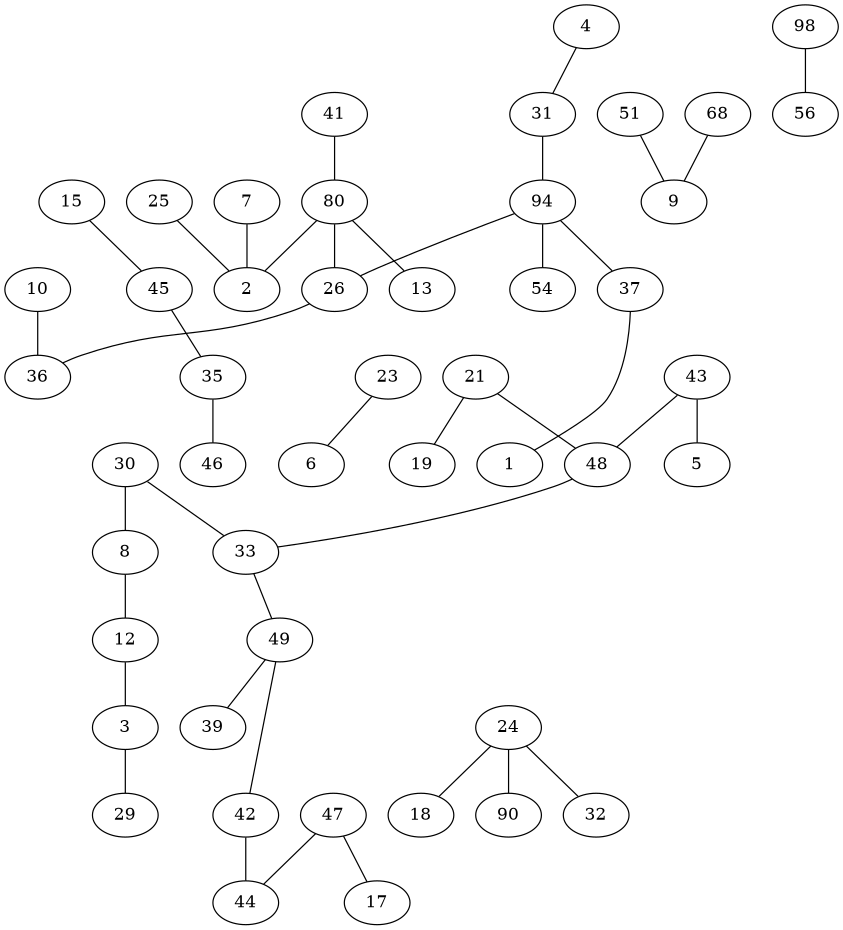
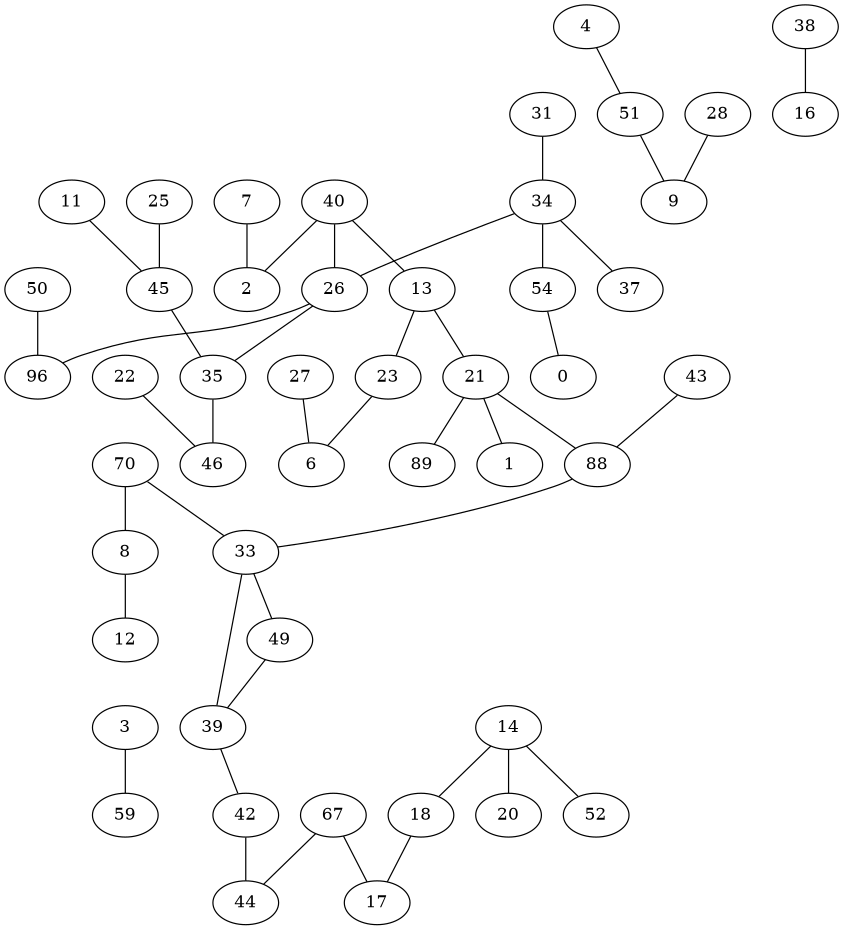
node "98": label "98" -> "38"
edge "4" -- "31": now "4" -- "51"
node "41": removed
node "68": label "68" -> "28"
node "56": label "56" -> "16"
node "15": label "15" -> "11"
node "80": label "80" -> "40"
node "94": label "94" -> "34"
edge "25" -- "2": now "25" -- "45"
node "10": label "10" -> "50"
edge "26" -- "35": added
edge "13" -- "23": added
edge "13" -- "21": added
node "36": label "36" -> "96"
node "22": added
node "27": added
node "0": added
edge "37" -- "1": now "21" -- "1"
node "30": label "30" -> "70"
node "19": label "19" -> "89"
node "48": label "48" -> "88"
node "5": removed
edge "33" -- "39": added
edge "12" -- "3": removed
edge "49" -- "42": now "39" -- "42"
node "24": label "24" -> "14"
node "29": label "29" -> "59"
node "47": label "47" -> "67"
node "90": label "90" -> "20"
node "32": label "32" -> "52"
edge "18" -- "17": added
